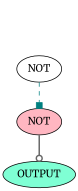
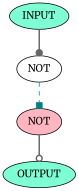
node "INPUT": added
